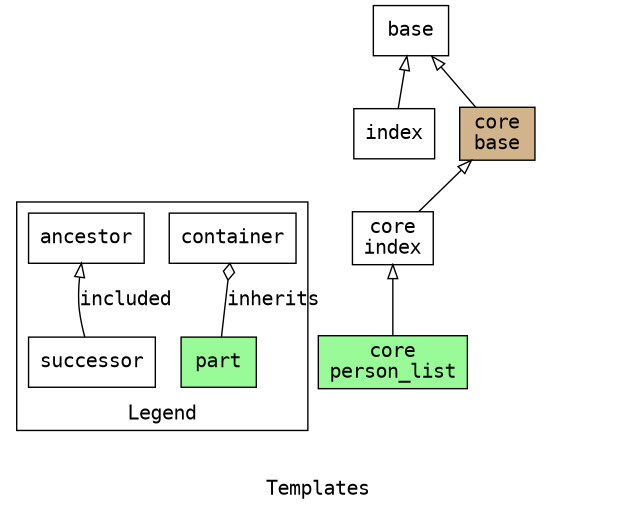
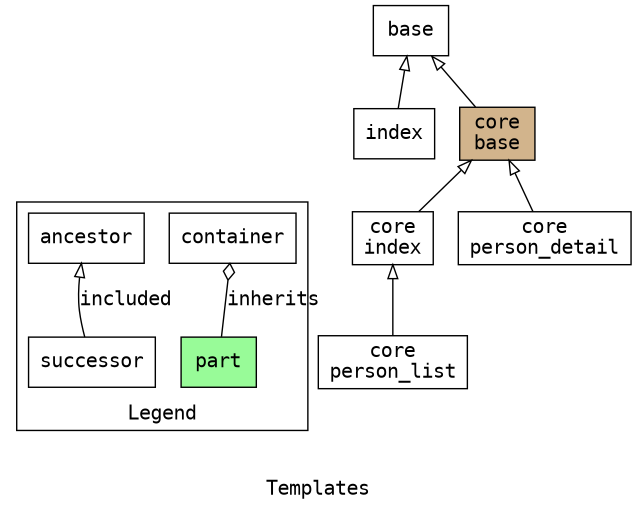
node "core person_detail": added
node "core person_list": fillcolor palegreen -> white
